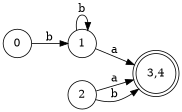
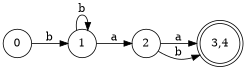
edge "1" -> "3,4": now "1" -> "2"
